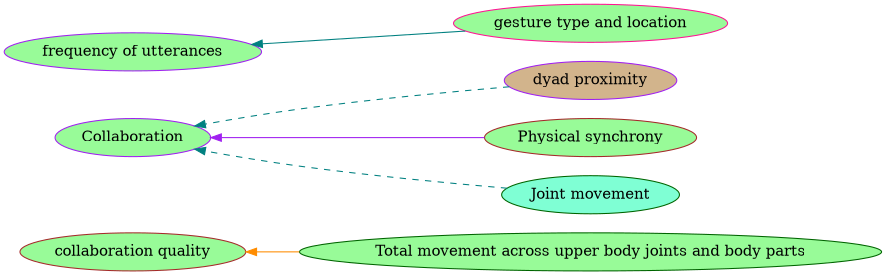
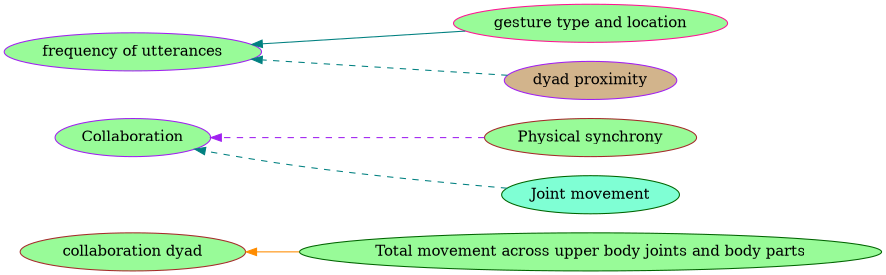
edge "dyad proximity" -> "Collaboration": now "dyad proximity" -> "frequency of utterances"
edge "Physical synchrony" -> "Collaboration": style solid -> dashed
node "collaboration quality": label "collaboration quality" -> "collaboration dyad"
